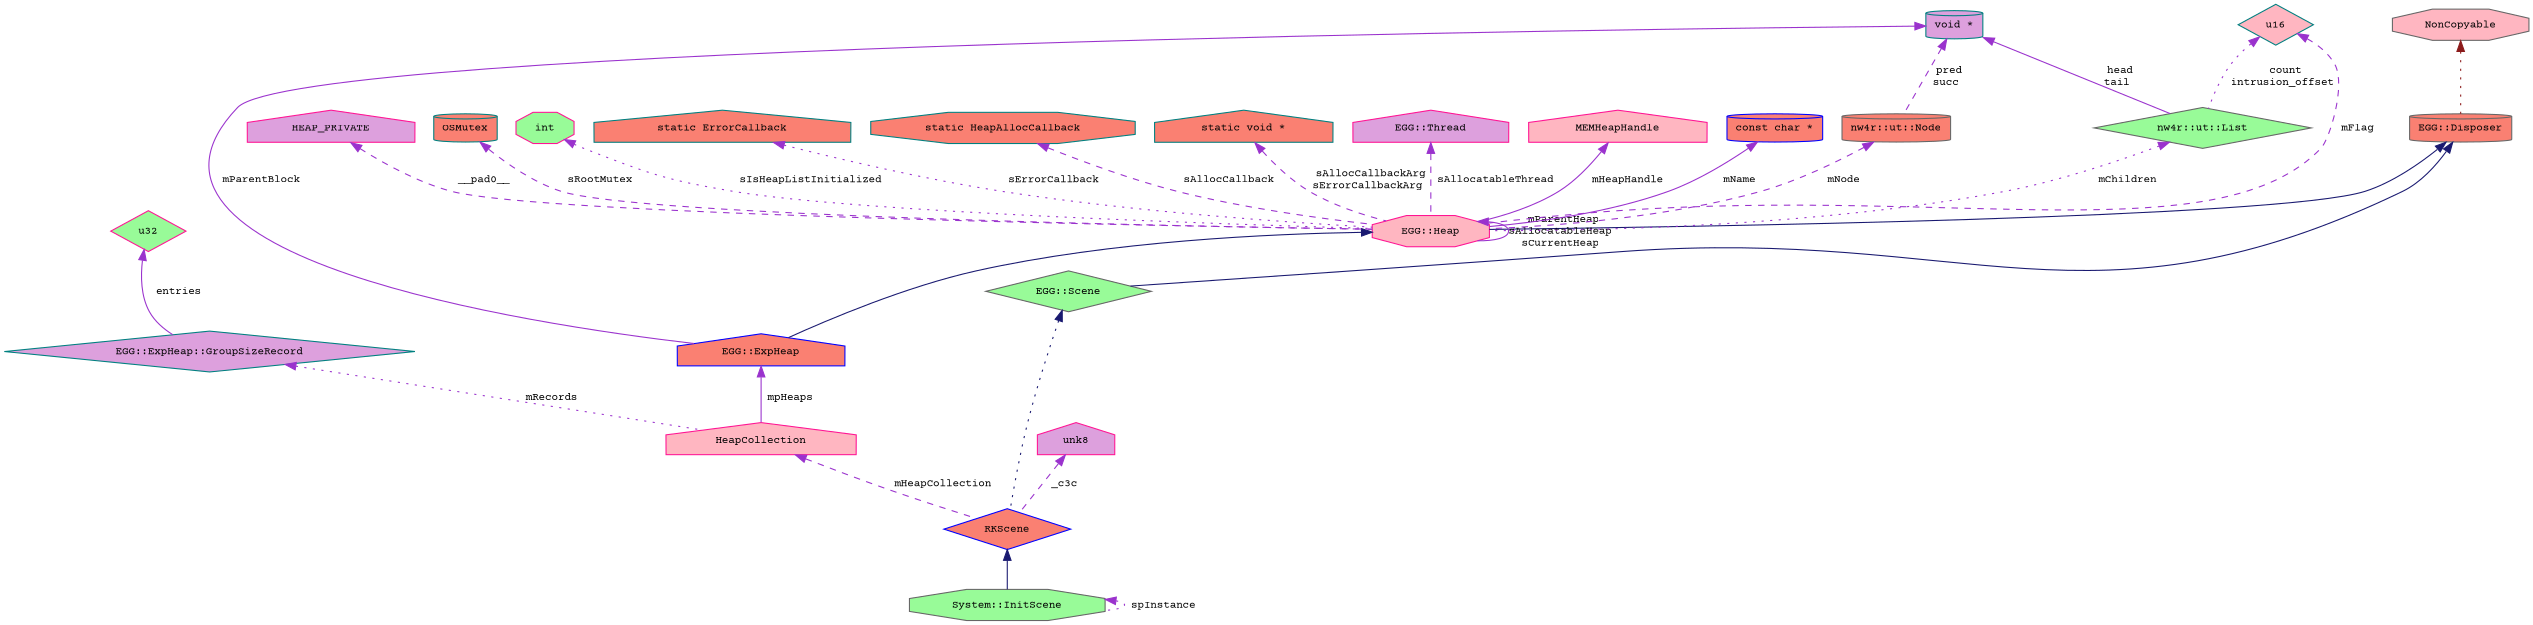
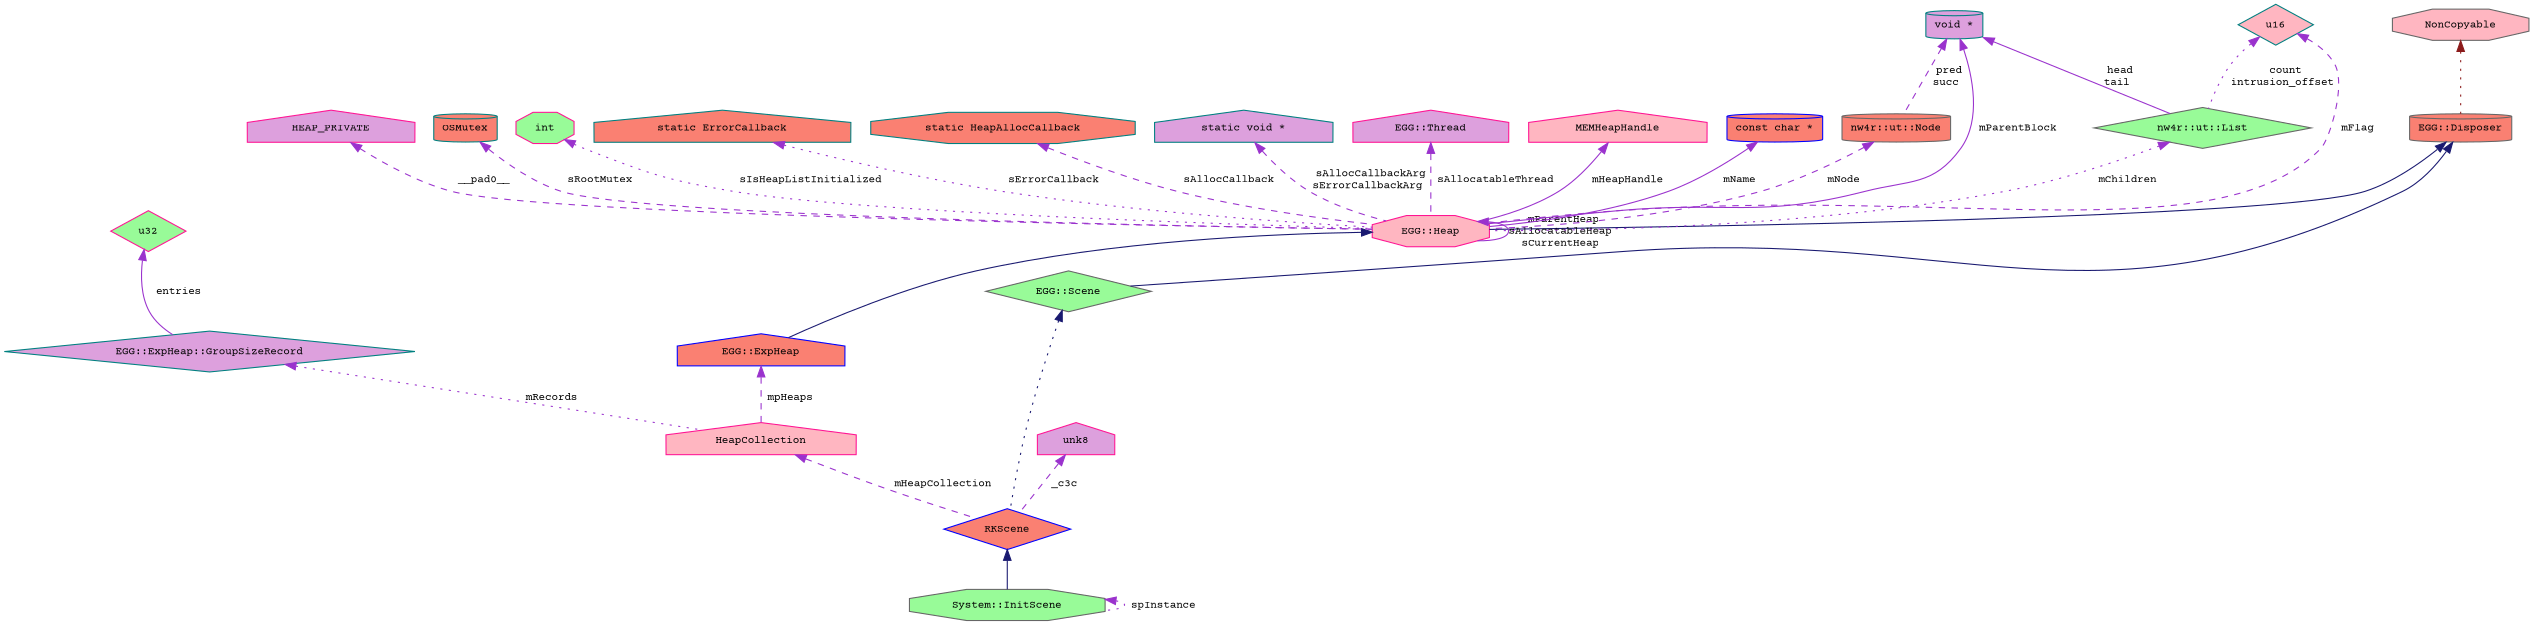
edge "EGG::ExpHeap" -> "void *": now "EGG::Heap" -> "void *"
node "static void *": fillcolor salmon -> plum
edge "HeapCollection" -> "EGG::ExpHeap": style solid -> dashed
